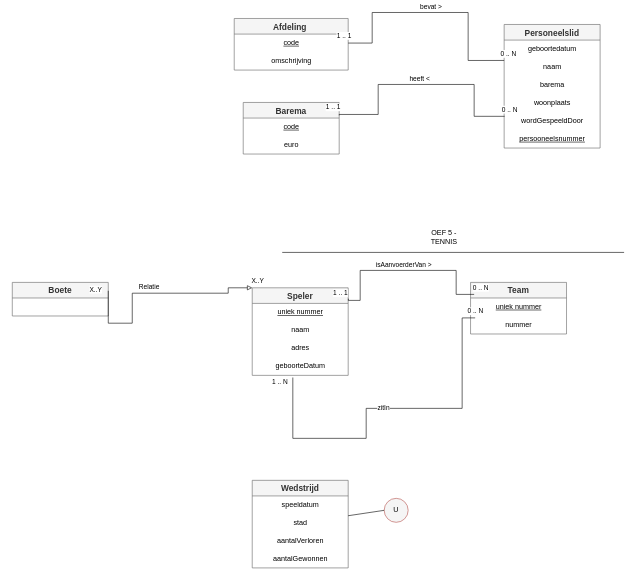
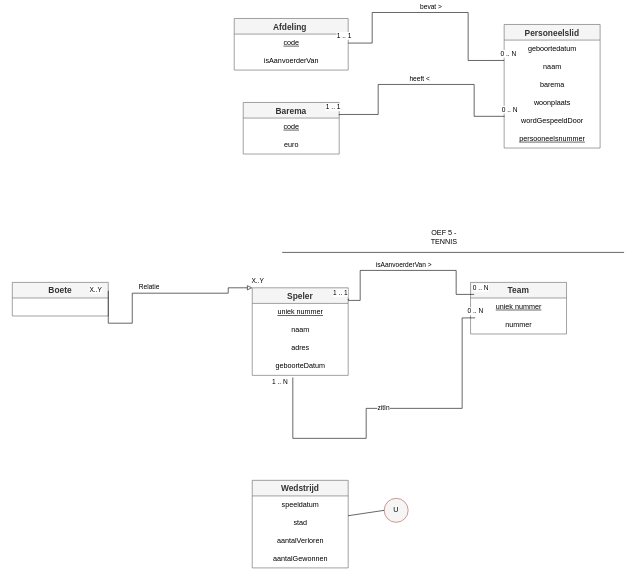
node "omschrijving": label "omschrijving" -> "isAanvoerderVan"
